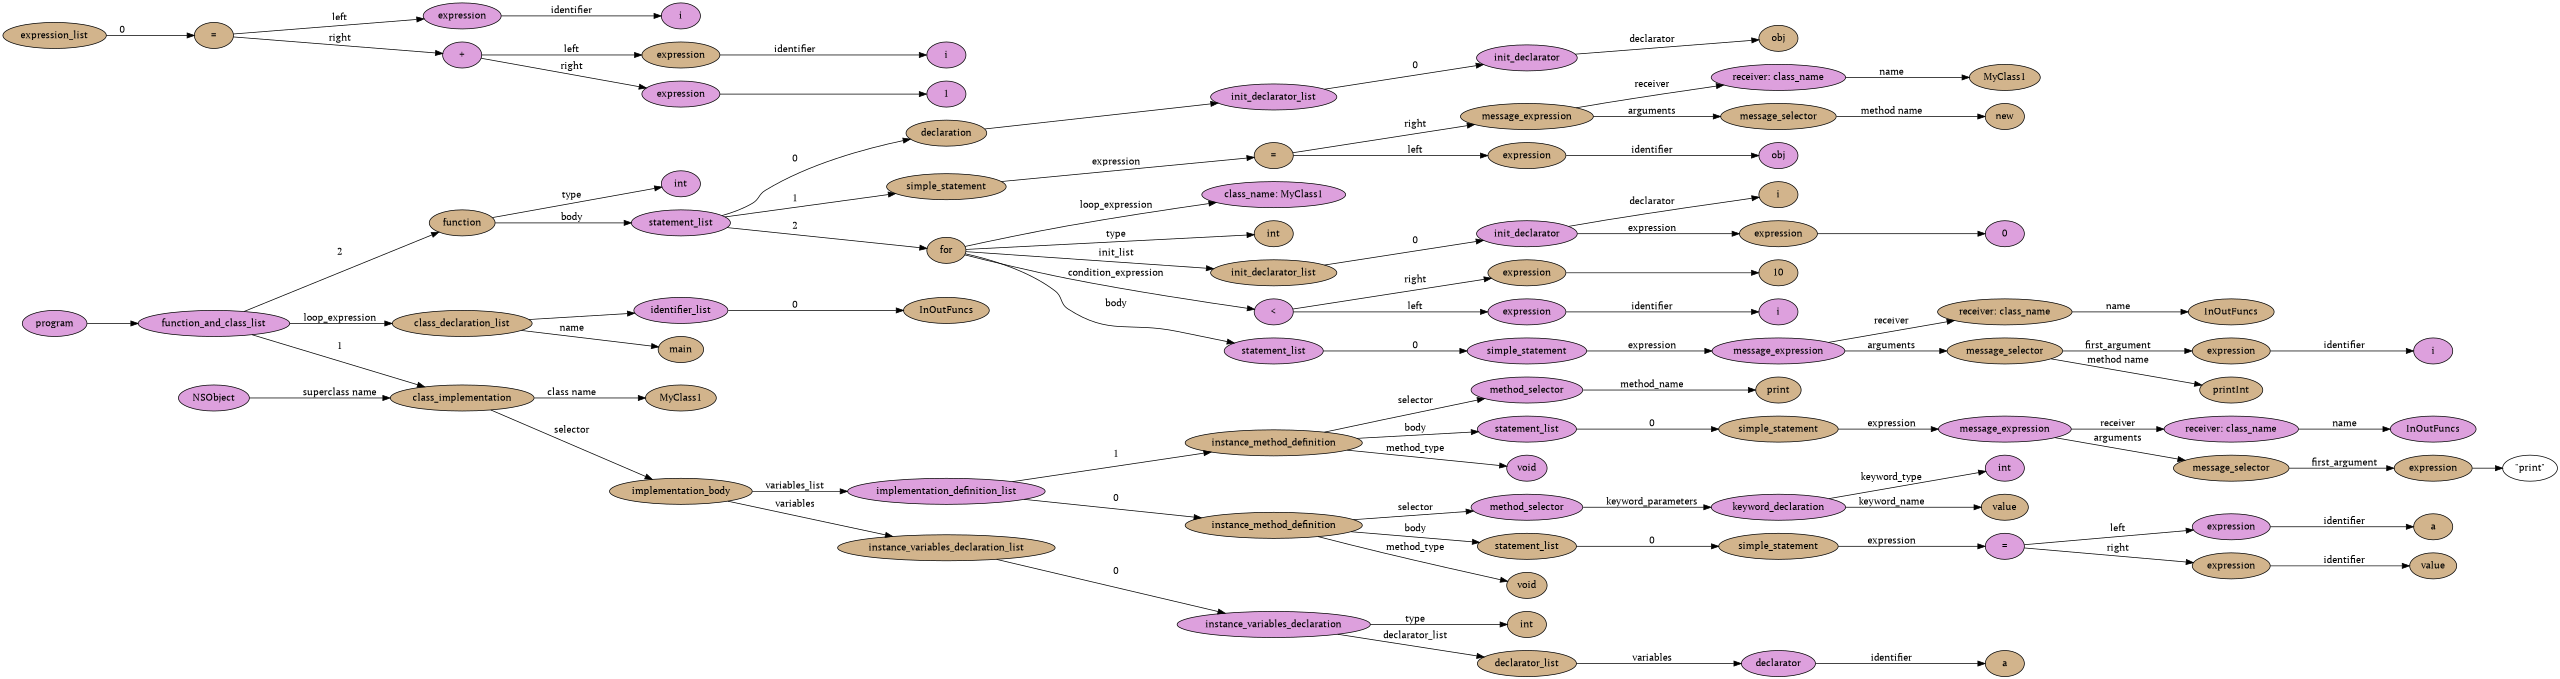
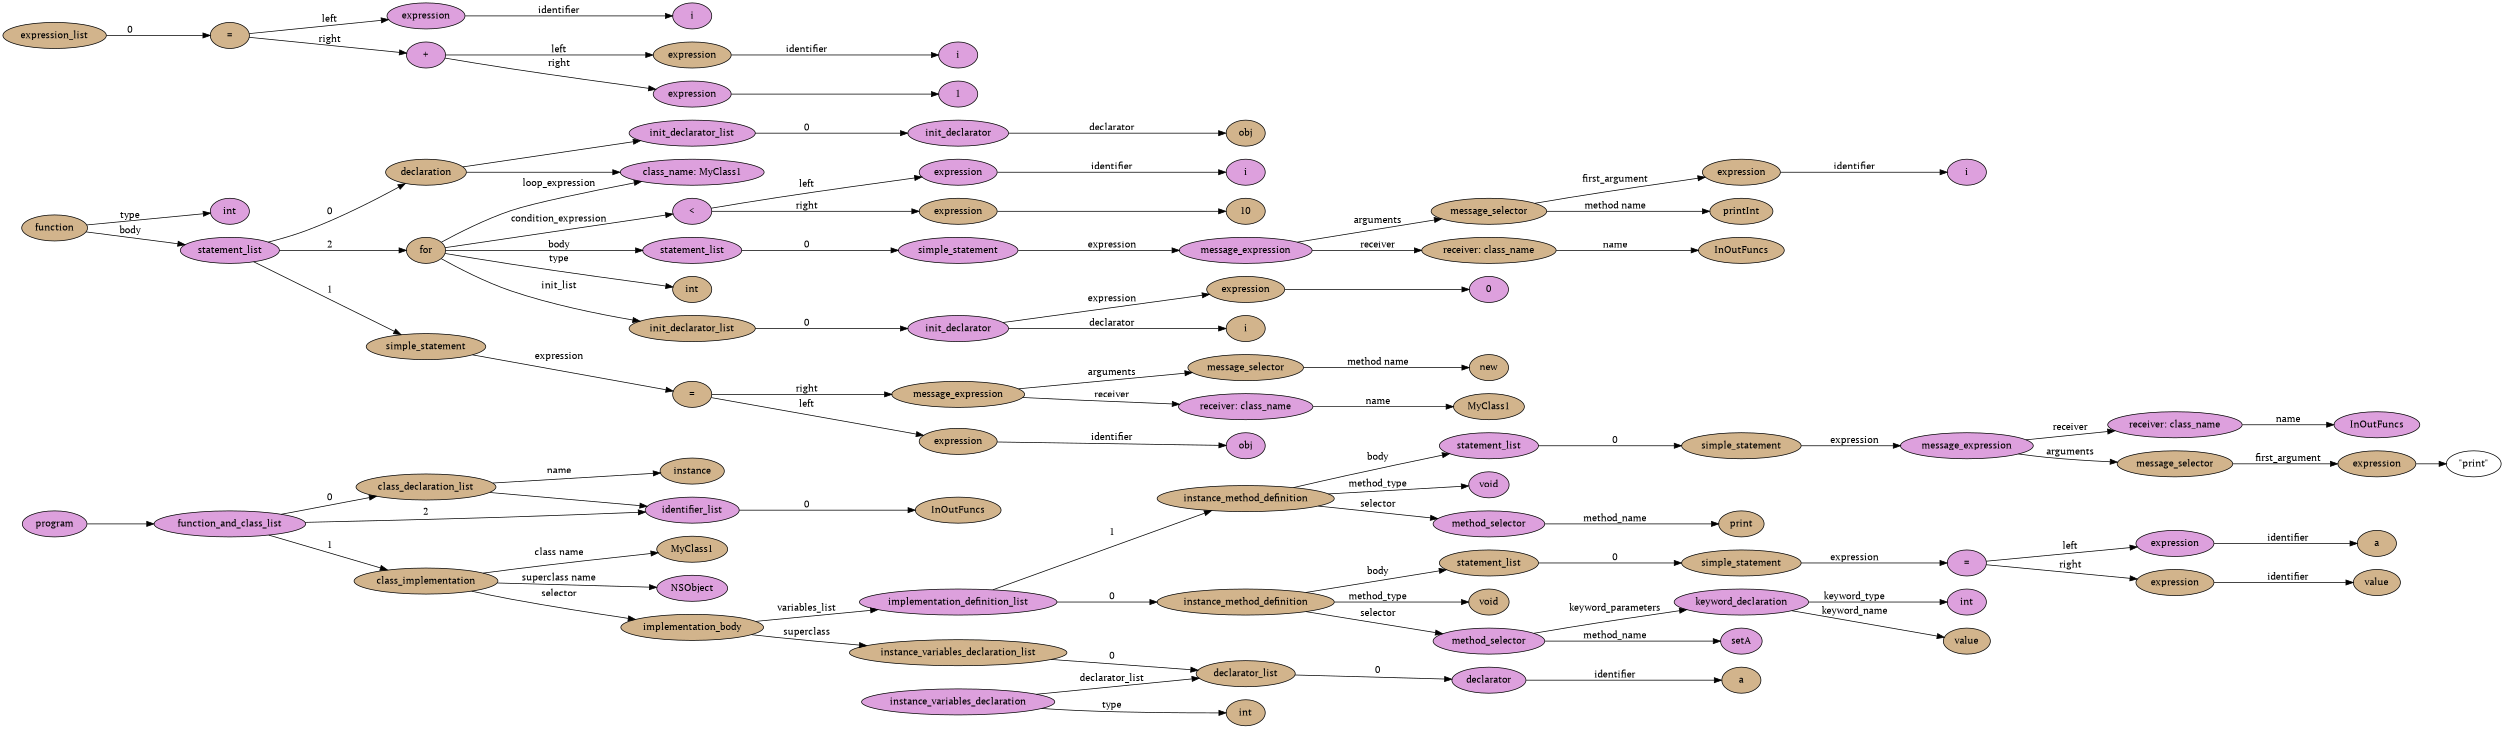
edge "declaration" -> "class_name: MyClass1": added
edge "function_and_class_list" -> "function": now "function_and_class_list" -> "identifier_list"
edge "function_and_class_list" -> "class_declaration_list": label "loop_expression" -> "0"
node "main": label "main" -> "instance"
edge "NSObject" -> "class_implementation": reversed
edge "implementation_body" -> "instance_variables_declaration_list": label "variables" -> "superclass"
edge "instance_variables_declaration_list" -> "instance_variables_declaration": now "instance_variables_declaration_list" -> "declarator_list"
node "setA": added
edge "declarator_list" -> "declarator": label "variables" -> "0"
